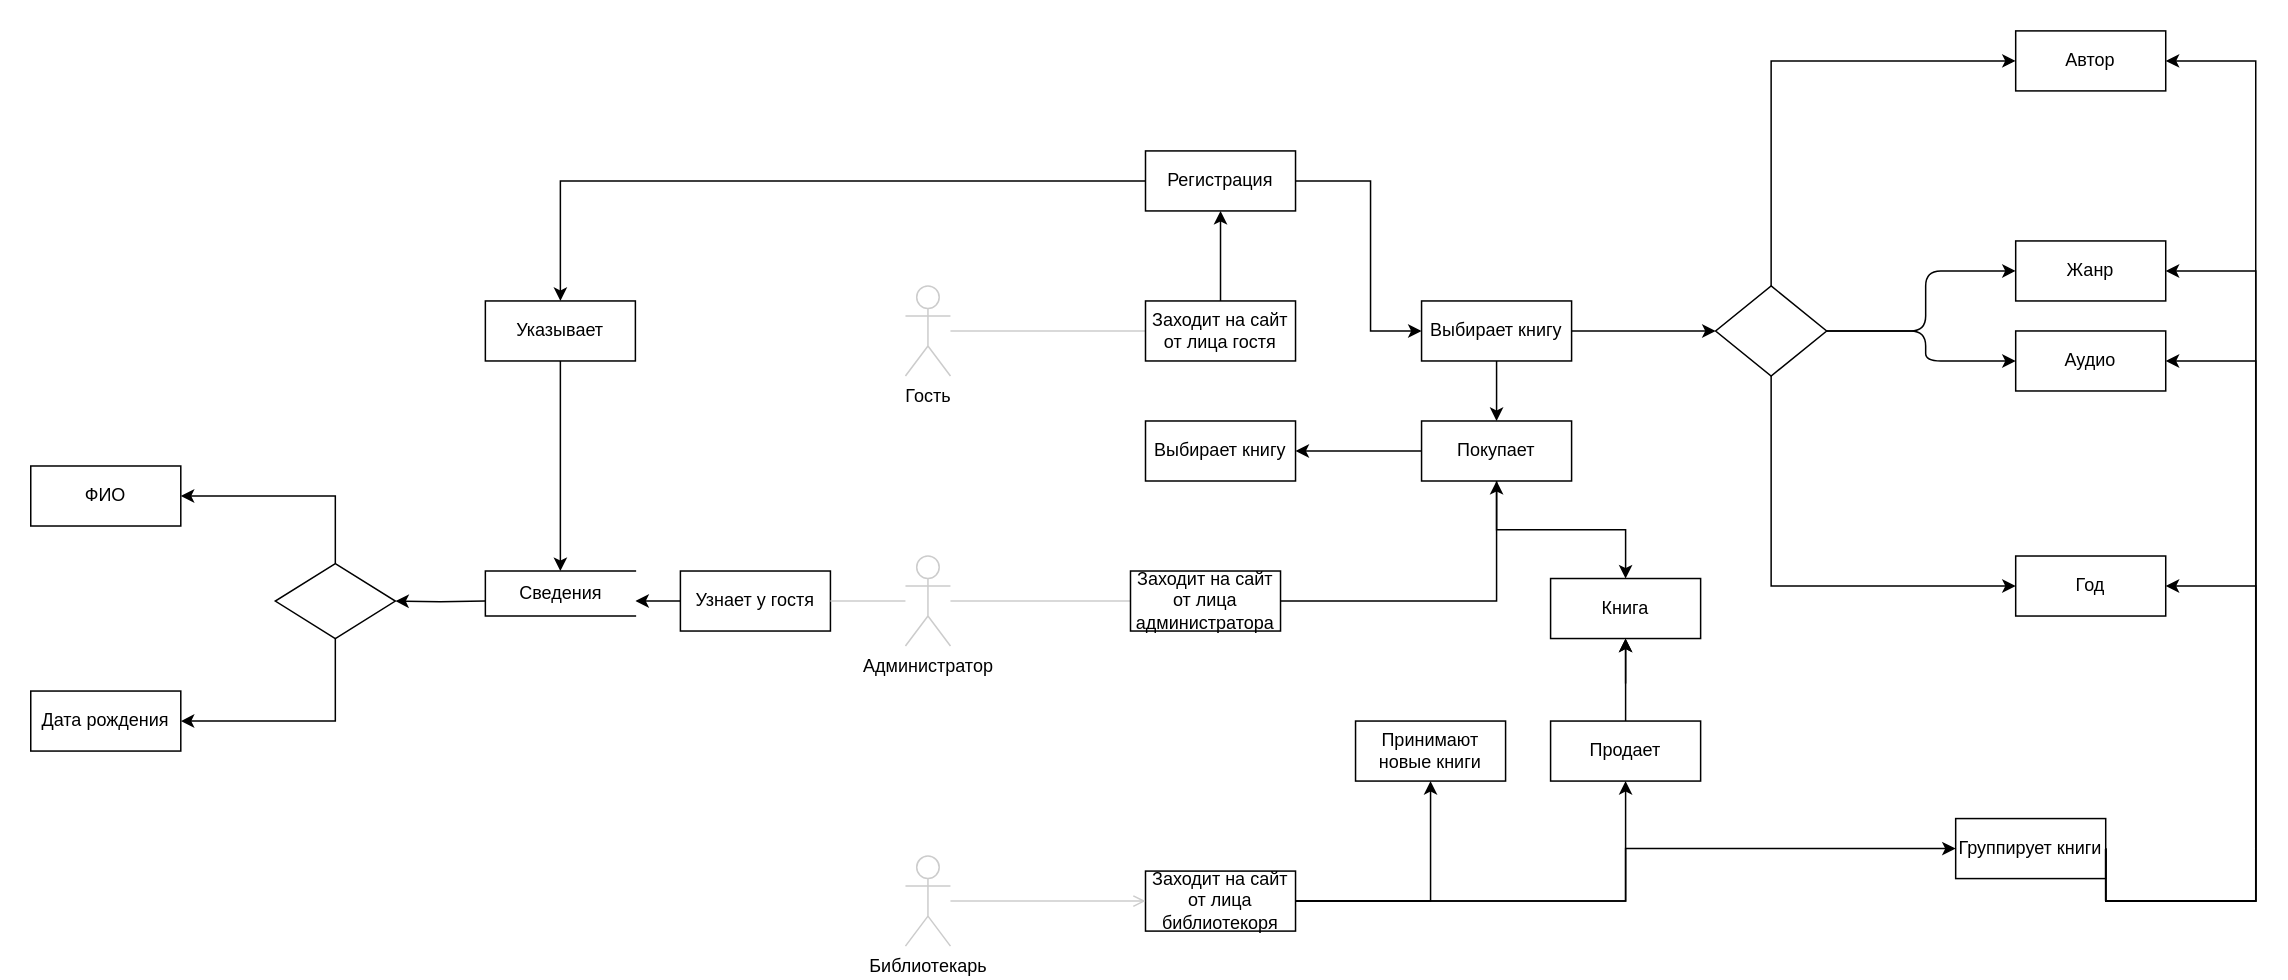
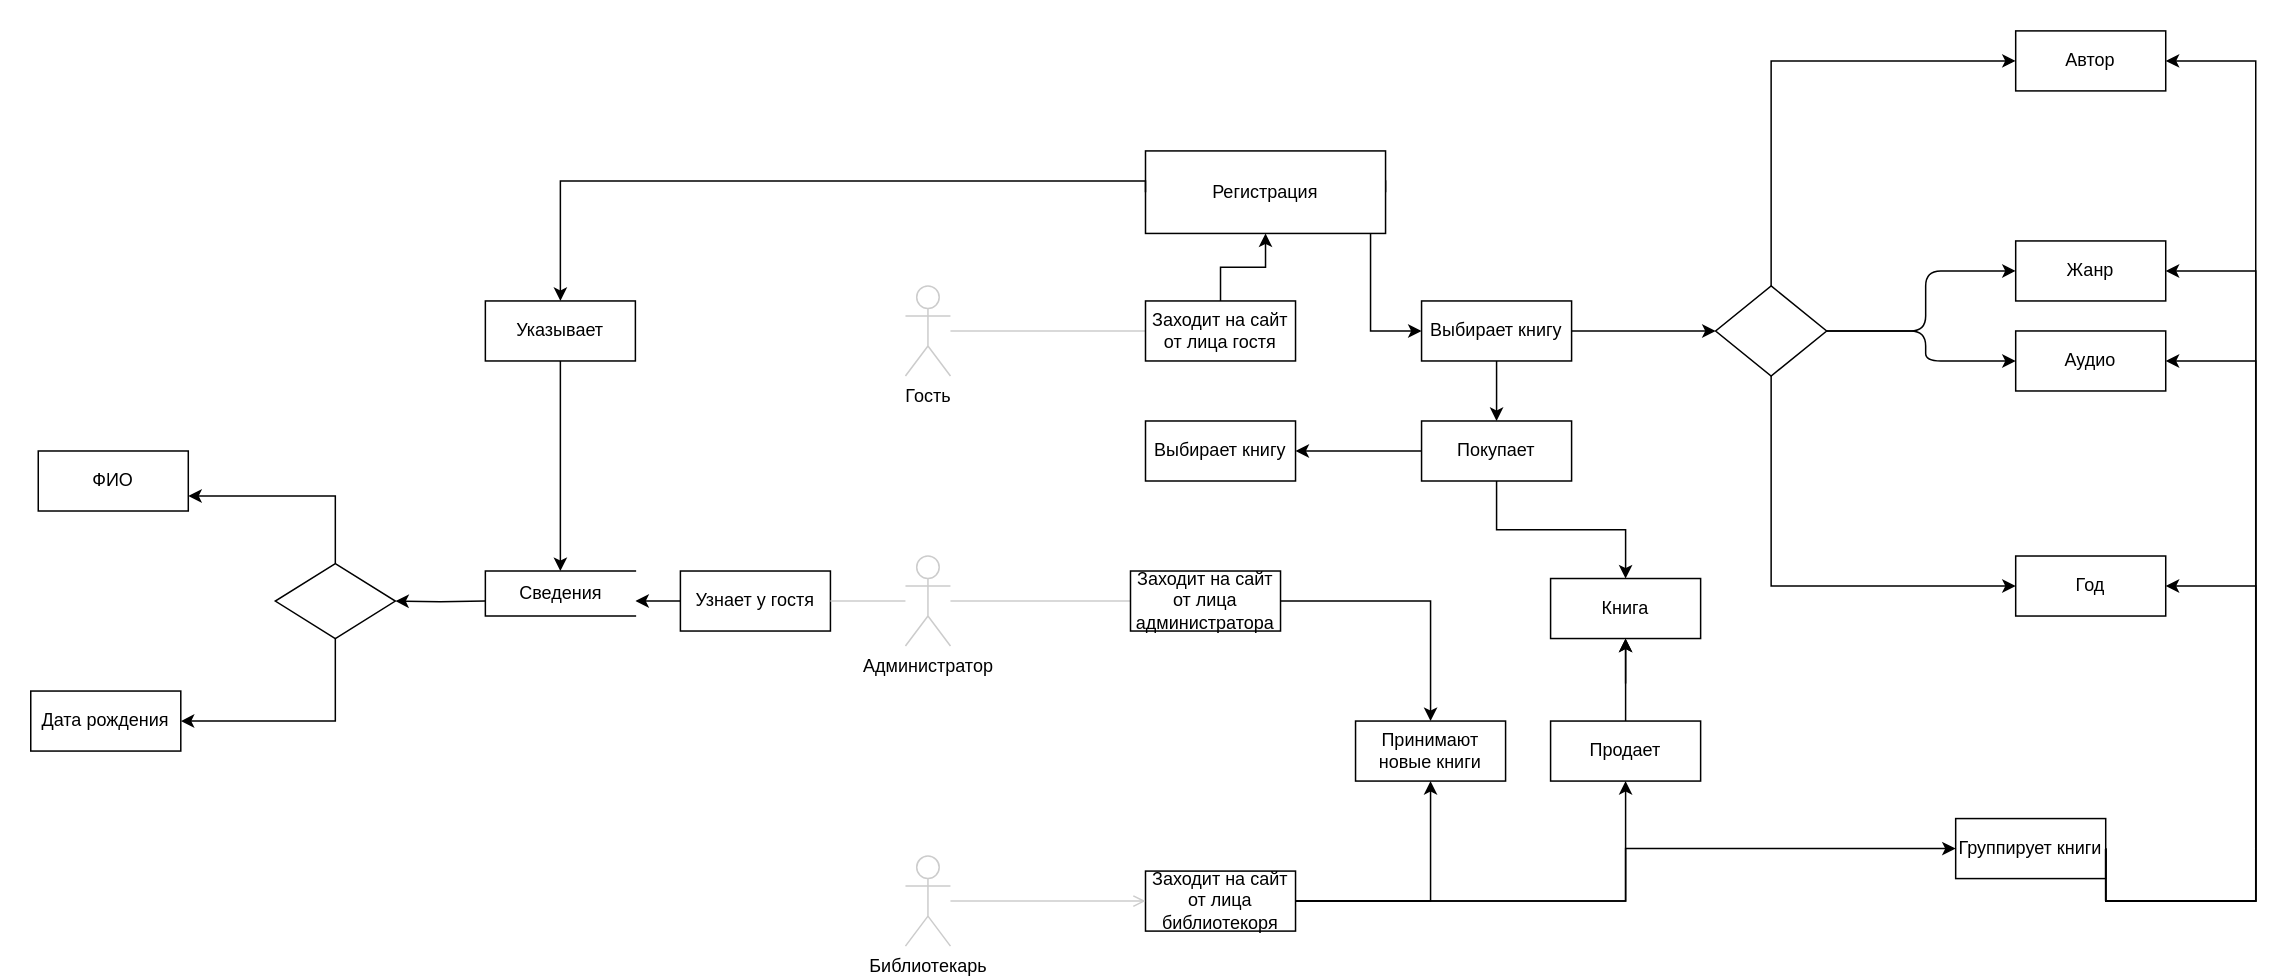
node "Регистрация": size 150x60 -> 240x83
node "ФИО": moved (106, 496) -> (113, 481)
edge "Заходит на сайт от лица администратора" -> "Покупает": now "Заходит на сайт от лица администратора" -> "Принимают новые книги"
